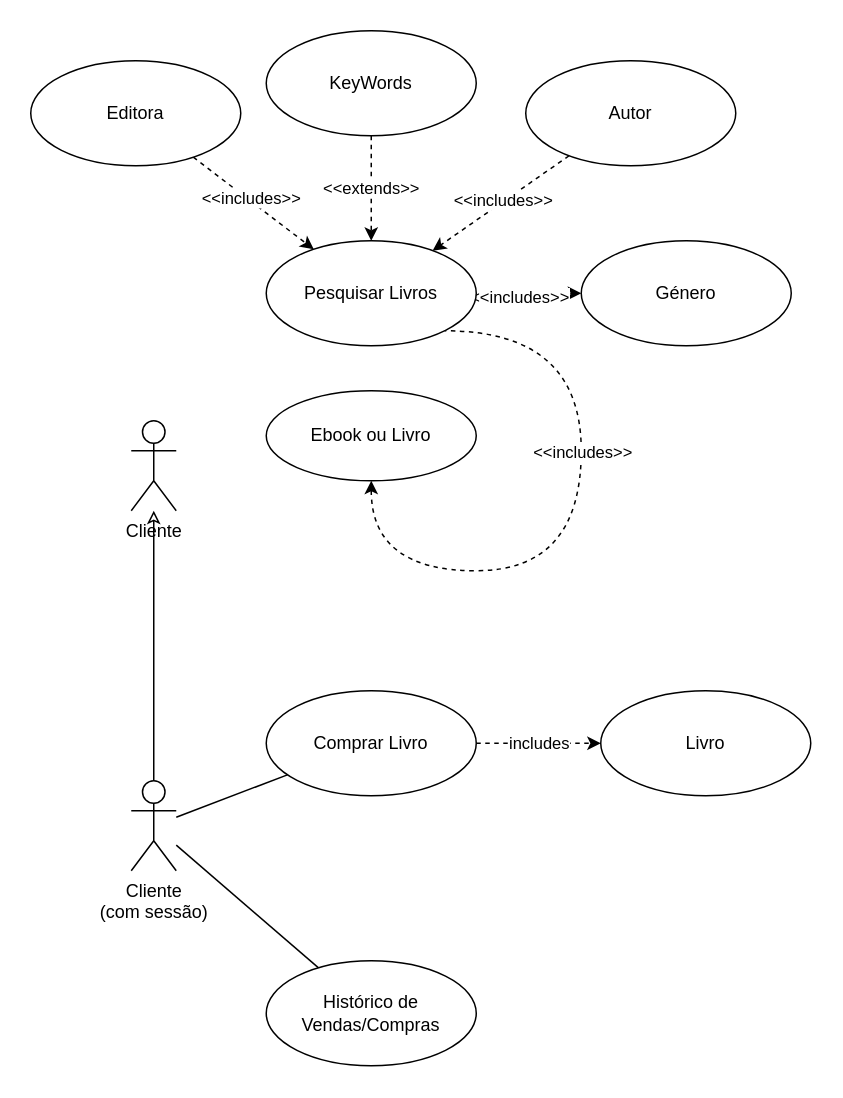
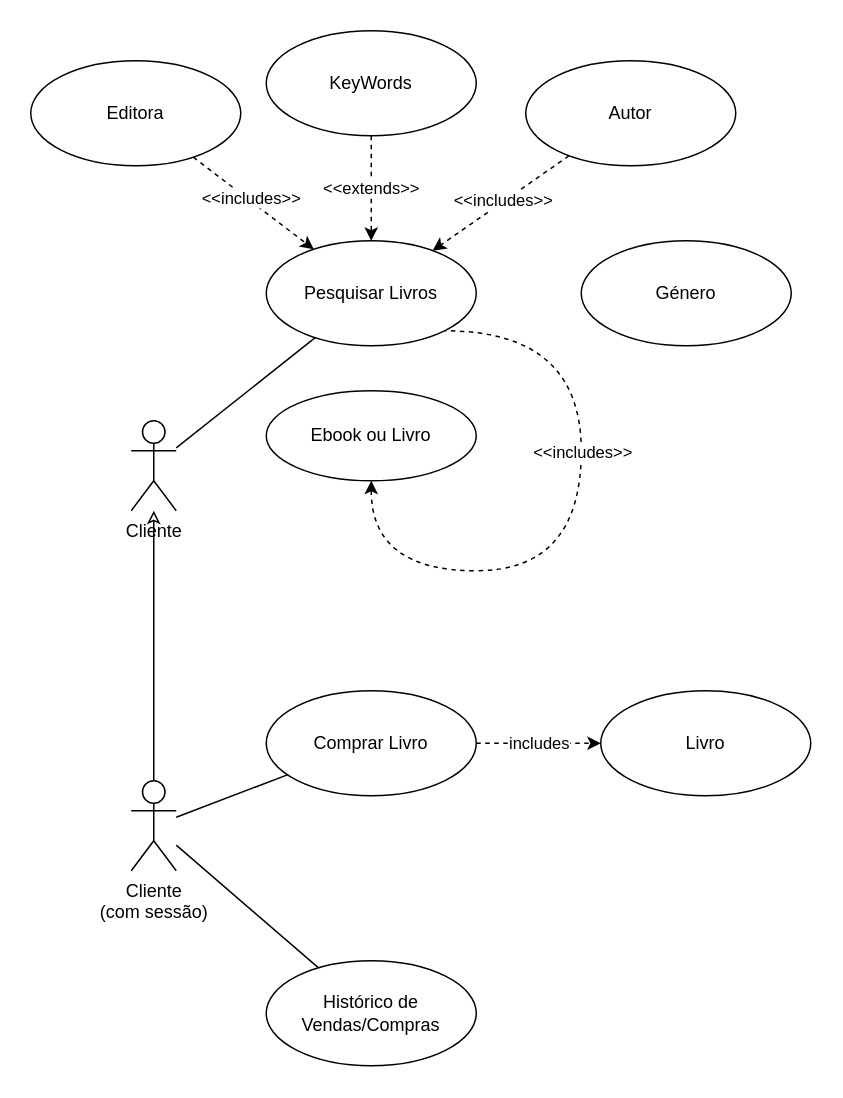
edge "Pesquisar Livros" -> "Género": removed, label "<<includes>>"
edge "Pesquisar Livros" -- "Cliente": added
